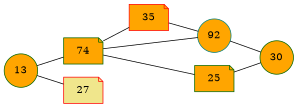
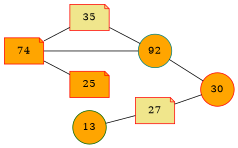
node "35": fillcolor orange -> khaki
node "74": color darkgreen -> red
node "30": color darkgreen -> red
edge "74" -- "13": removed
edge "30" -- "25": now "30" -- "27"
node "25": color darkgreen -> red
